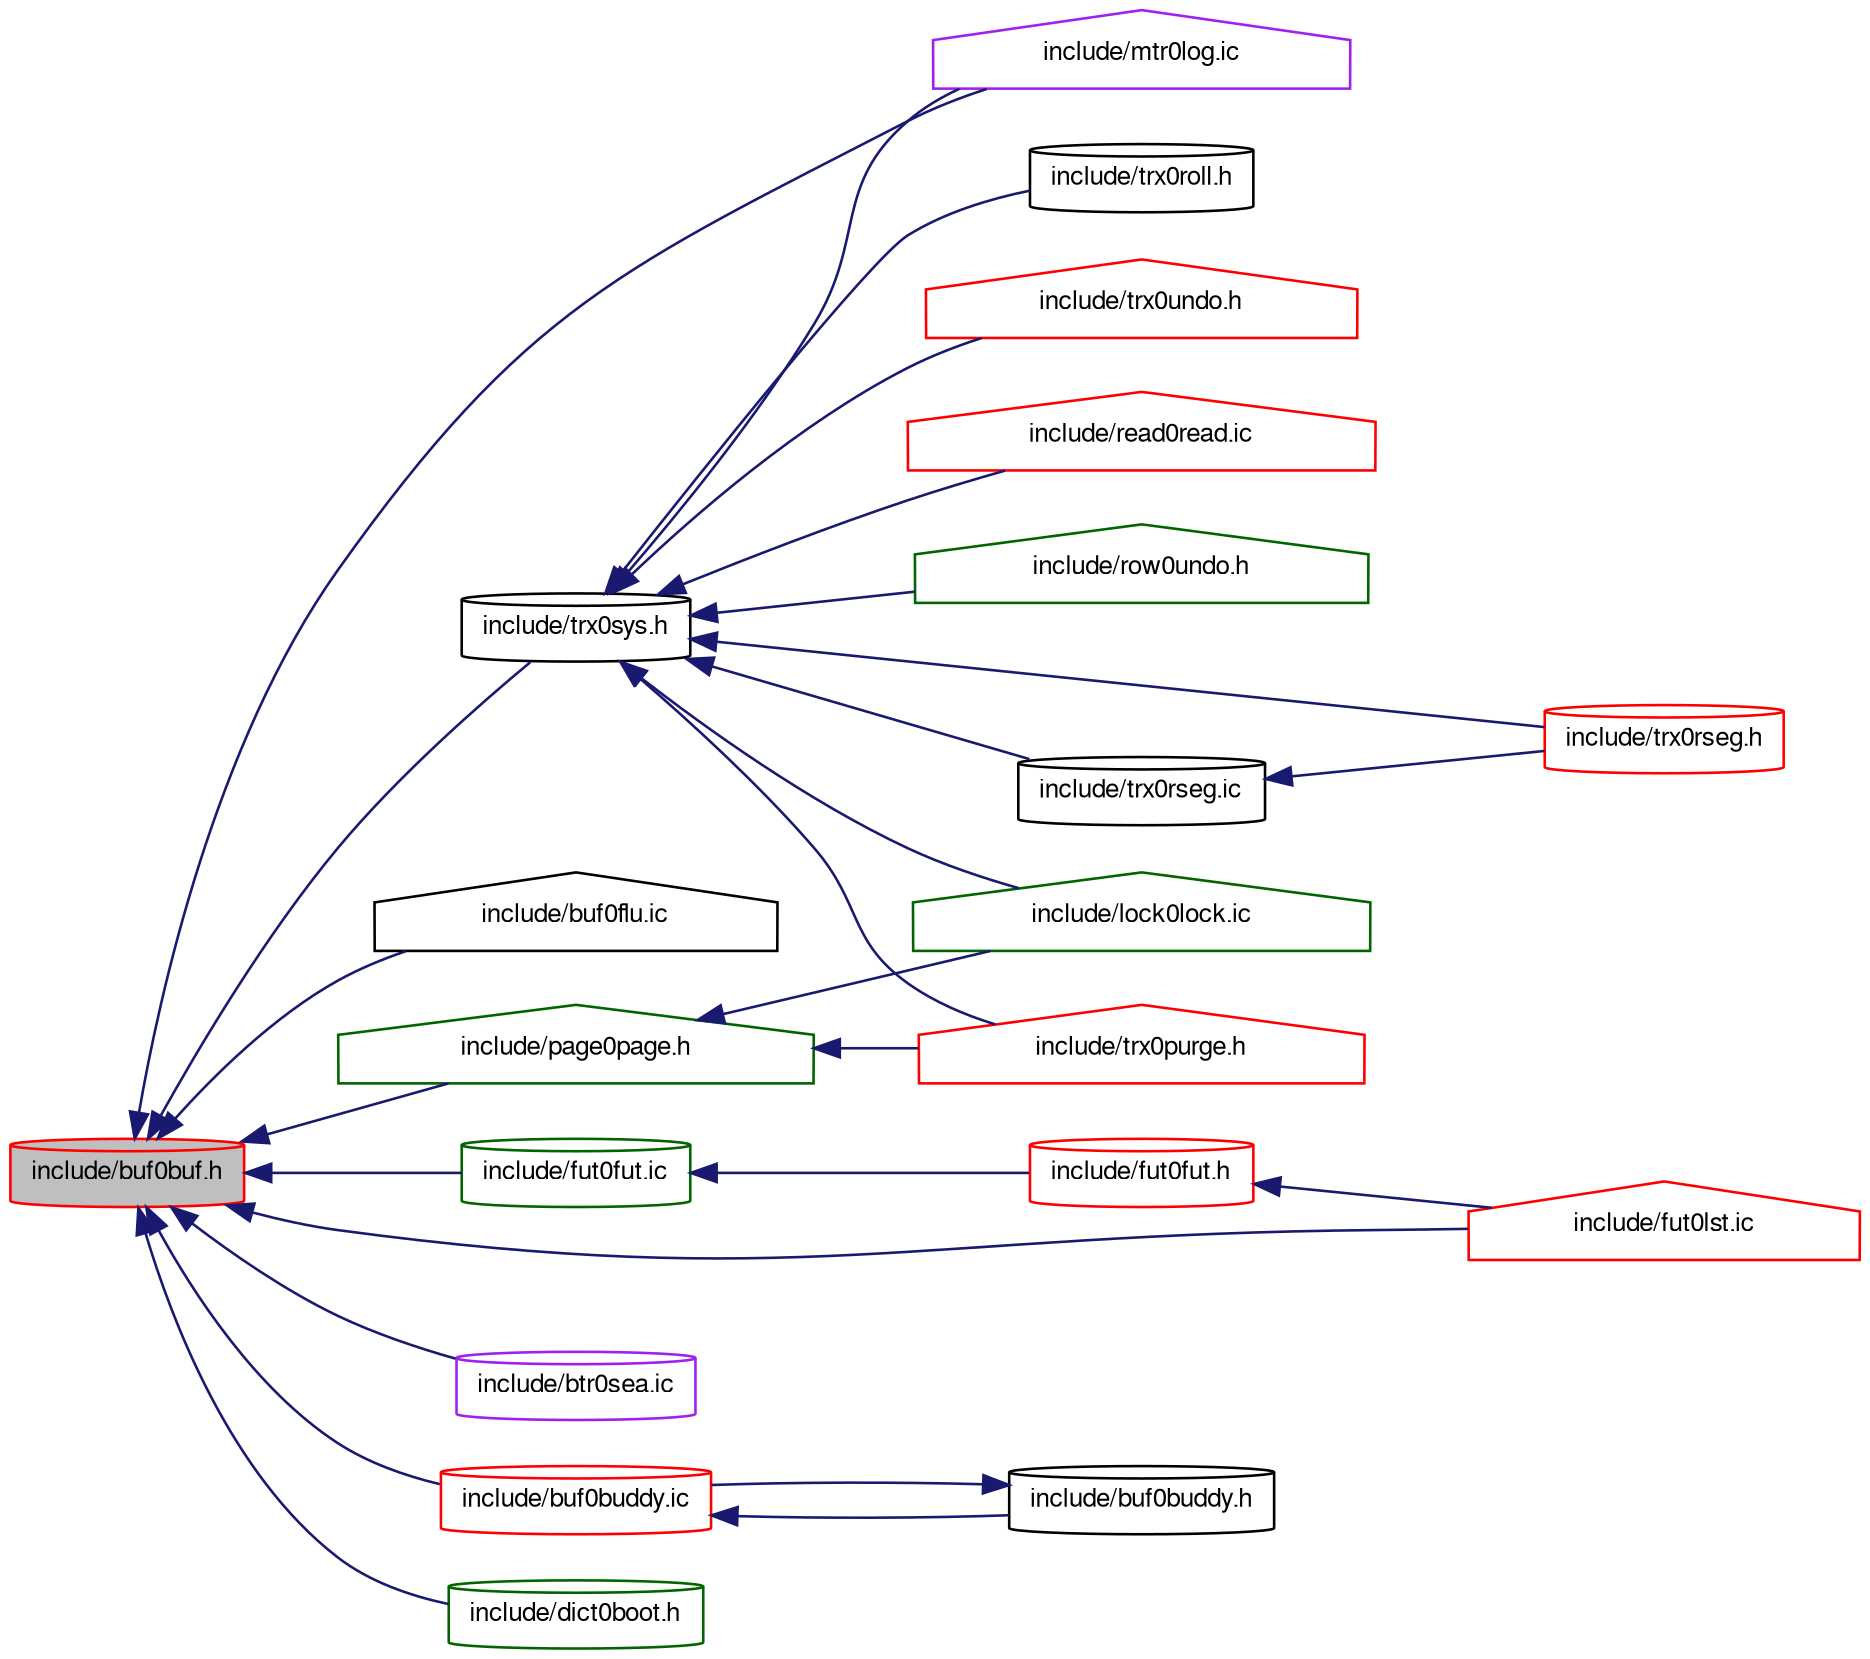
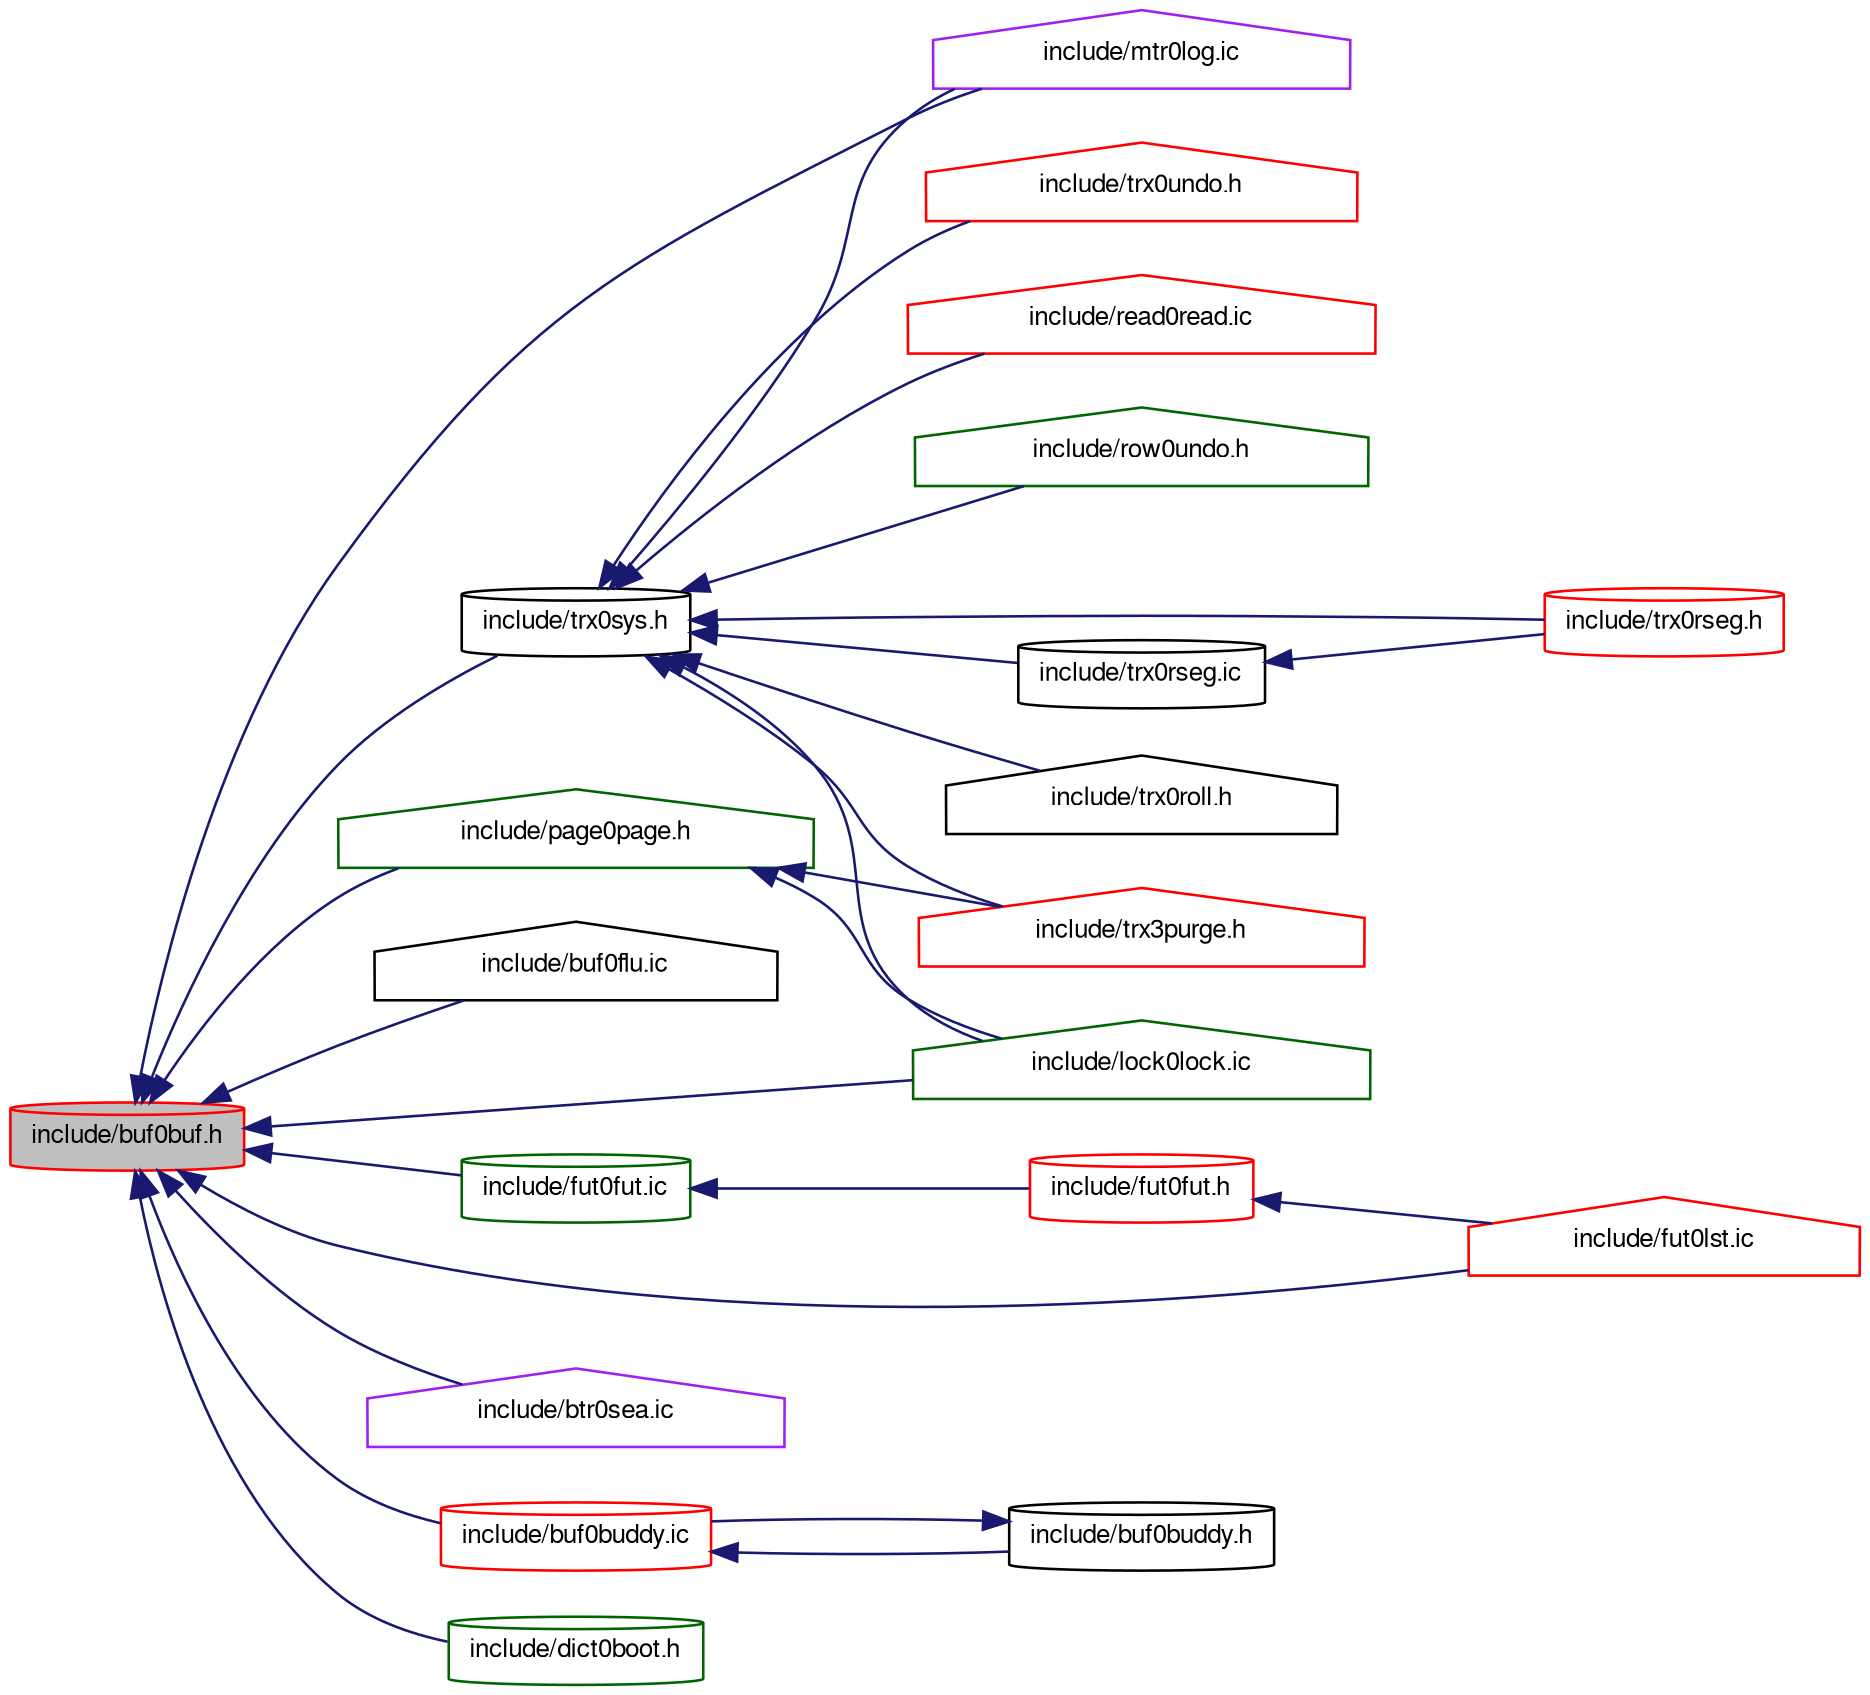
node "include/trx0roll.h": shape cylinder -> house
node "include/trx0purge.h": label "include/trx0purge.h" -> "include/trx3purge.h"
edge "include/lock0lock.ic" -> "include/buf0buf.h": added
node "include/btr0sea.ic": shape cylinder -> house
